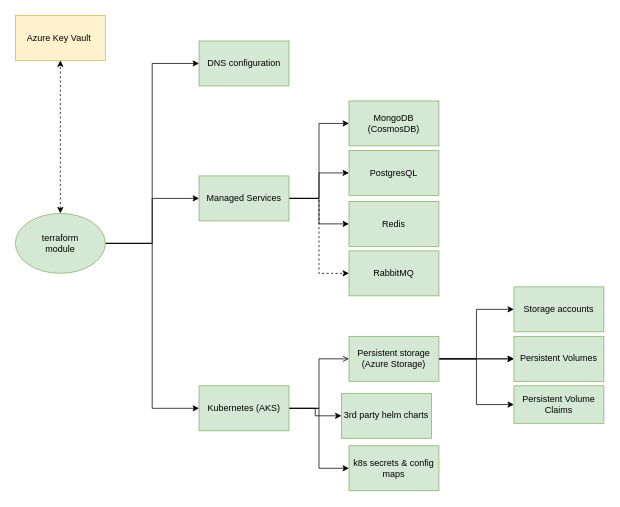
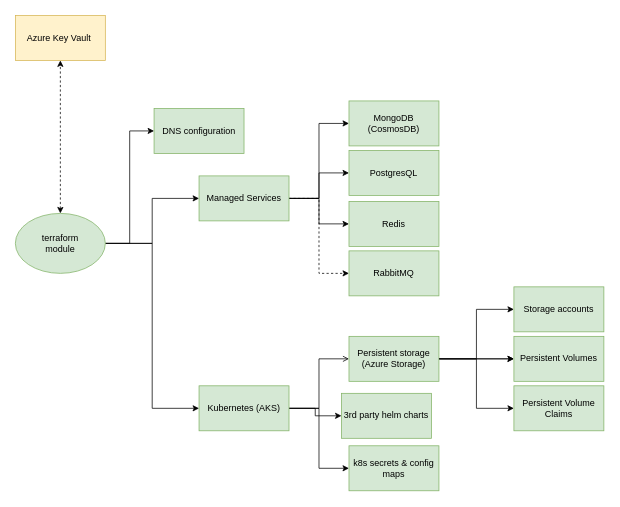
node "DNS configuration": moved (244, 63) -> (199, 131)
node "Persistent Volume Claims": size 90x38 -> 90x45
